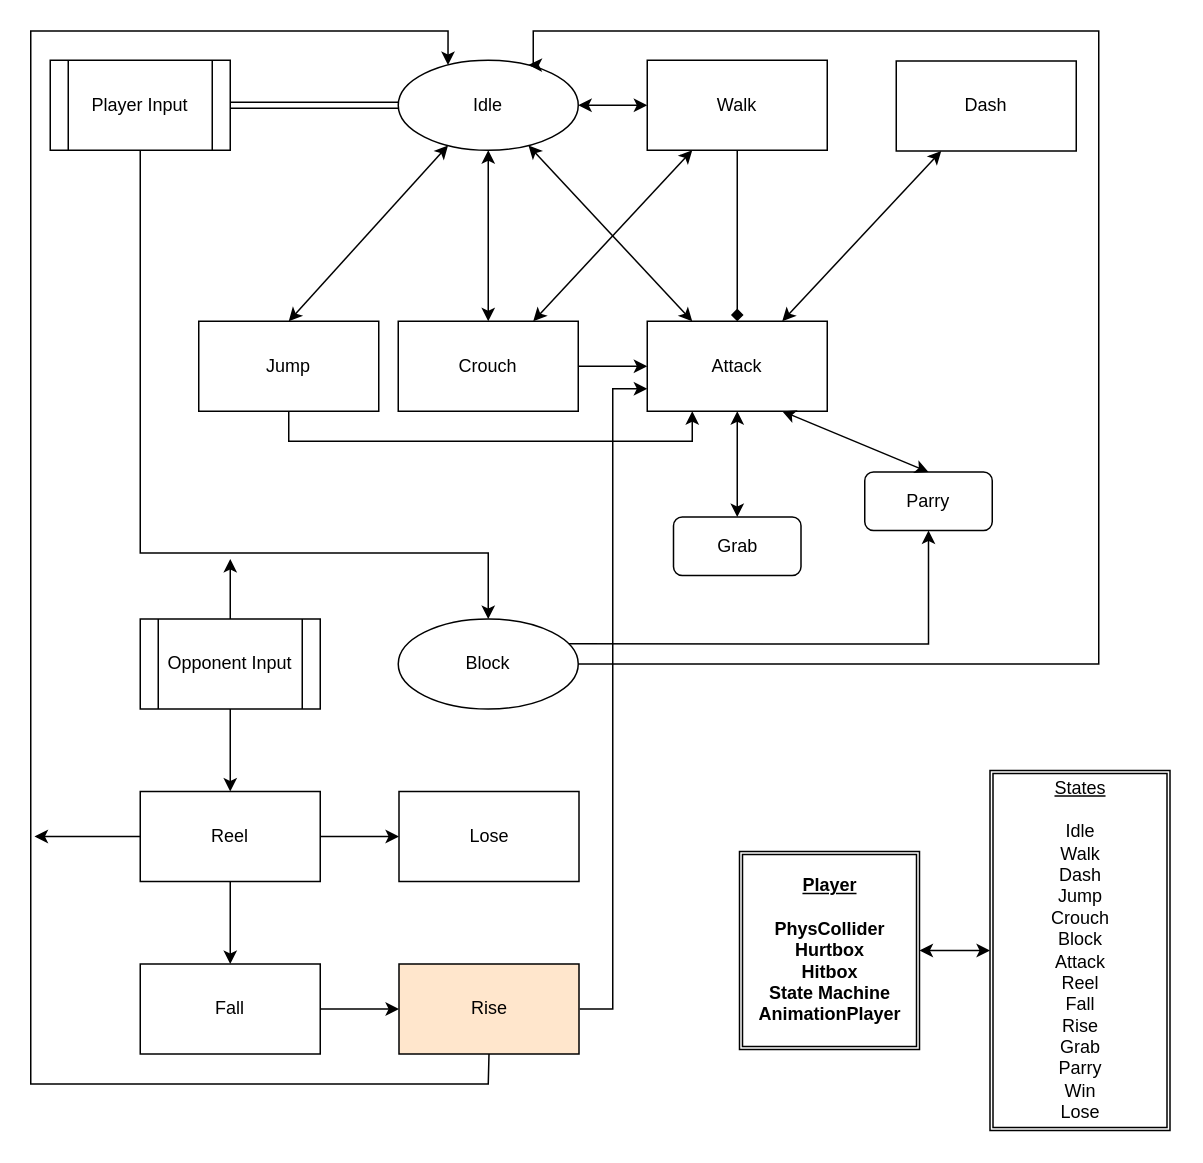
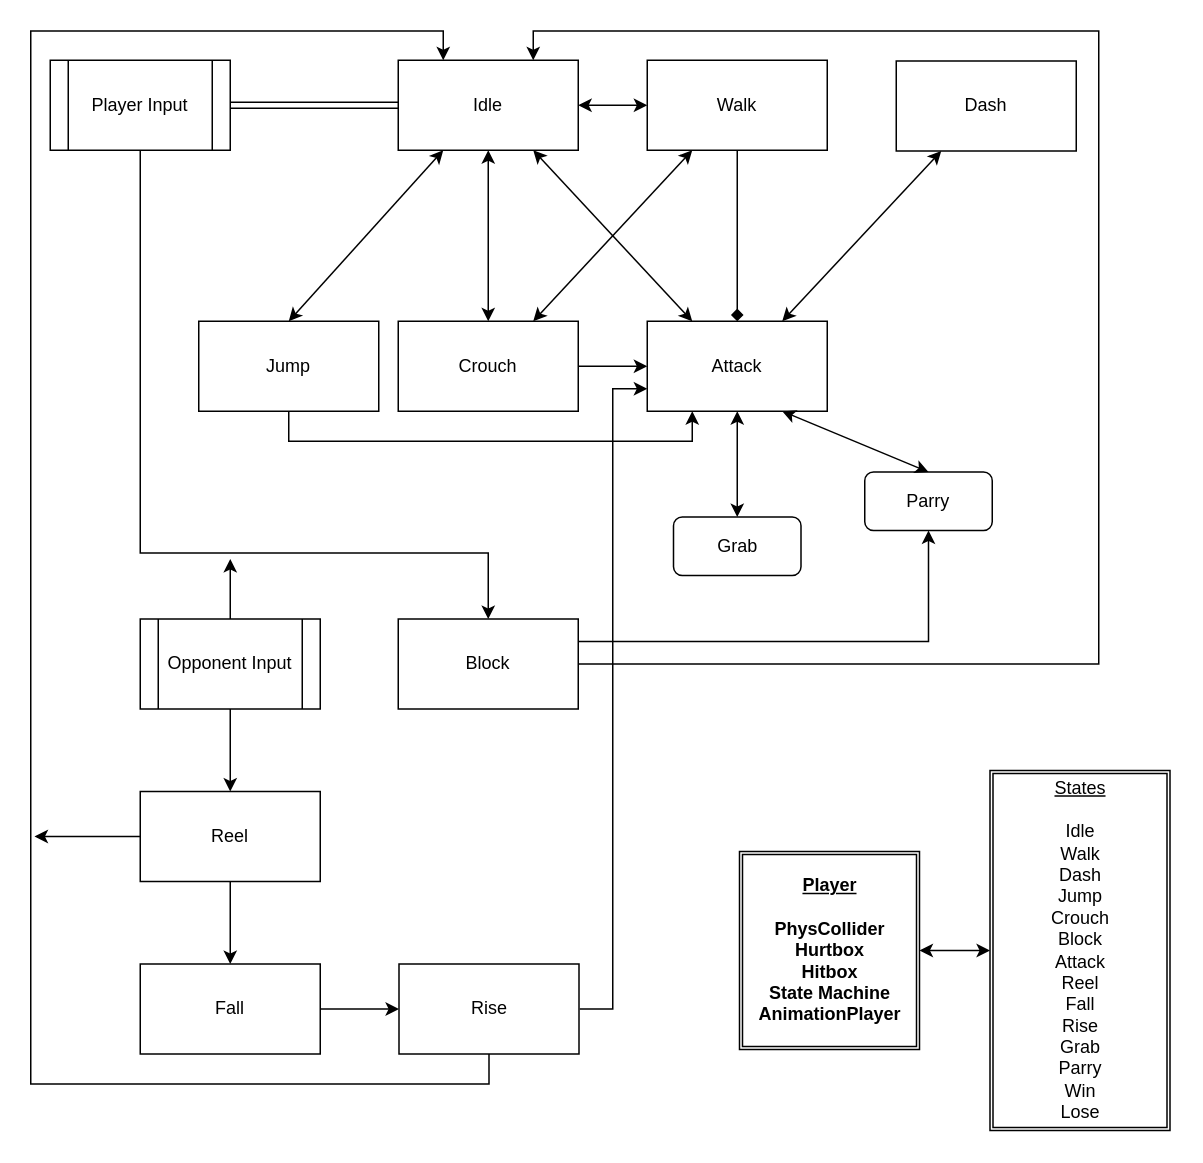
node "Idle": shape ellipse -> rectangle
node "Block": shape ellipse -> rectangle
edge "Reel" -> "Lose": removed
node "Lose": removed
node "Rise": fillcolor #ffe6cc -> #ffffff
